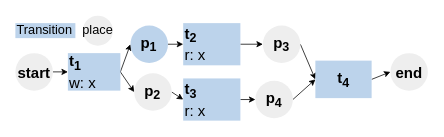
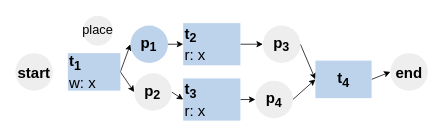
node "Transition": removed
edge "start" -> "t1 w: x": removed
